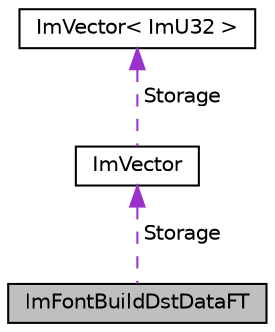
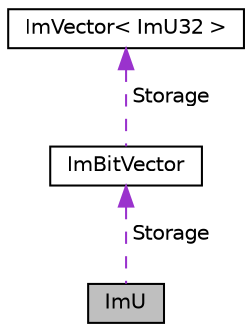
node "ImVector": label "ImVector" -> "ImBitVector"
node "ImFontBuildDstDataFT": label "ImFontBuildDstDataFT" -> "ImU"
